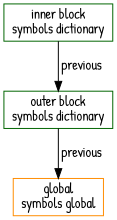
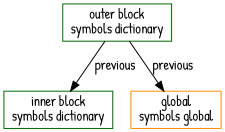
edge "inner block symbols dictionary" -> "outer block symbols dictionary": reversed
